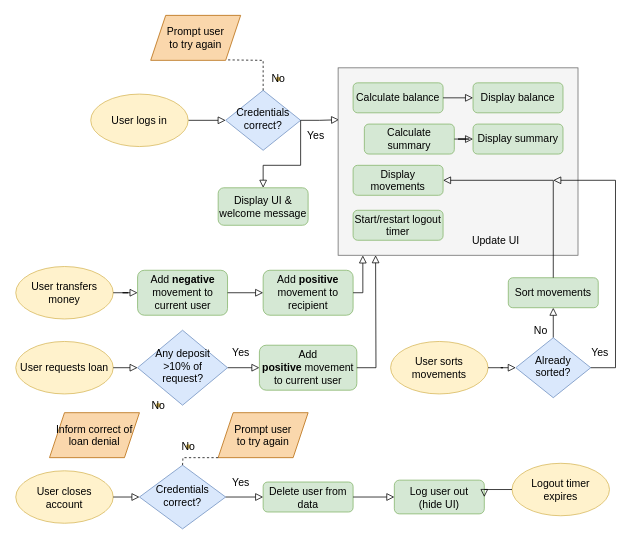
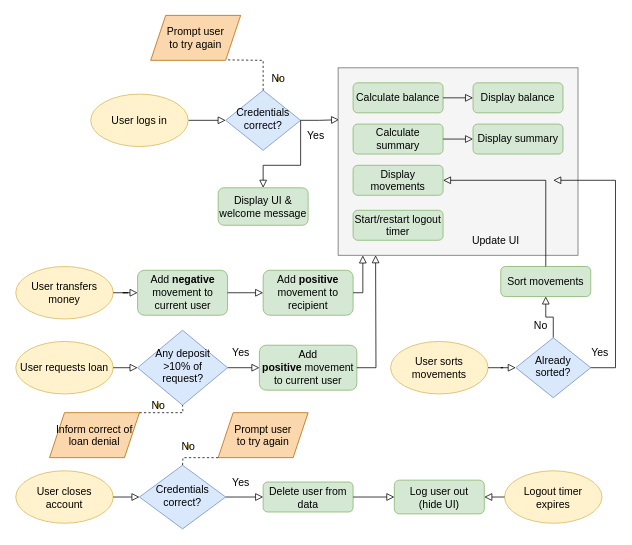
node "Calculate summary": moved (409, 139) -> (398, 139)
node "Sort movements": moved (553, 293) -> (546, 282)
edge "Any deposit >10% of request?" -- "Inform correct of loan denial": added
node "Logout timer expires": moved (561, 490) -> (553, 497)
